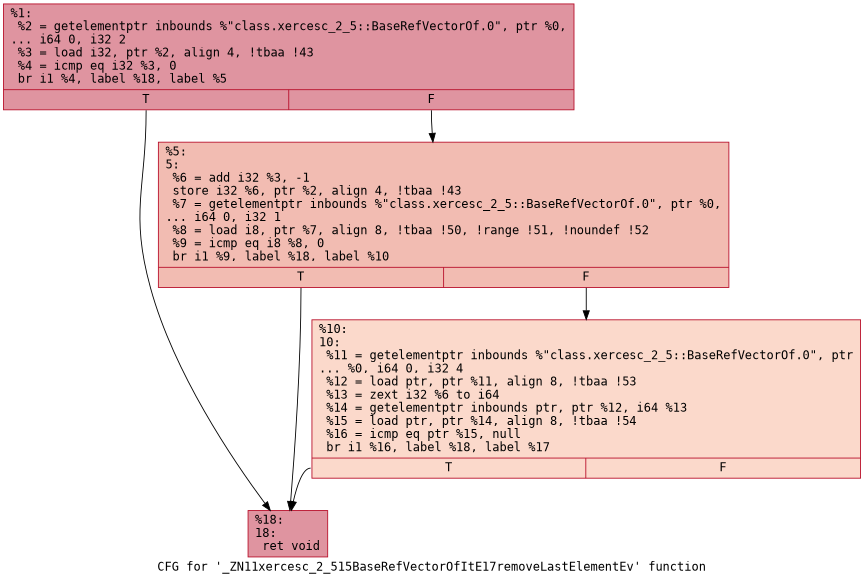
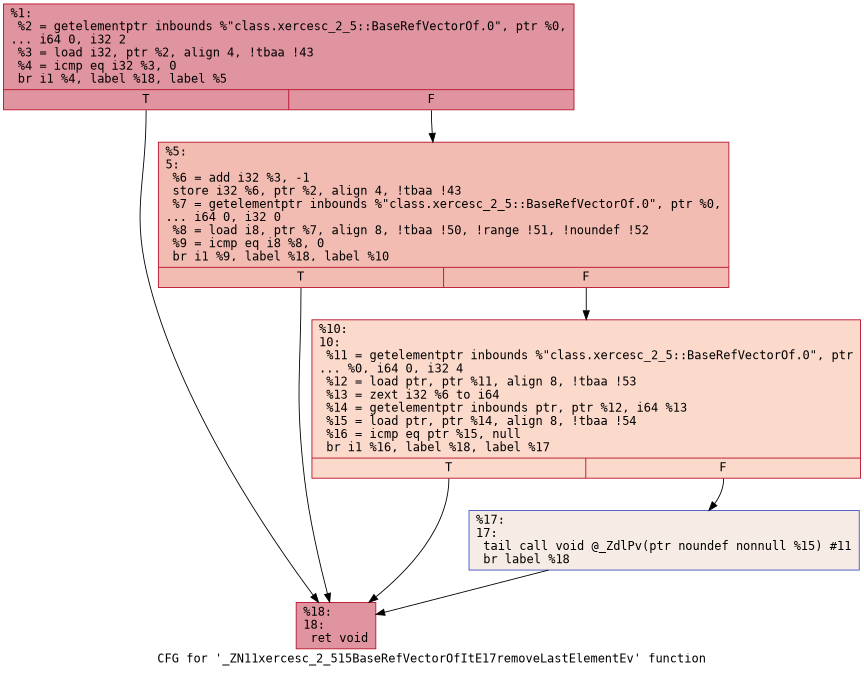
node "%5:": text "... i64 0, i32 1" -> "... i64 0, i32 0"
node "%17:": added
